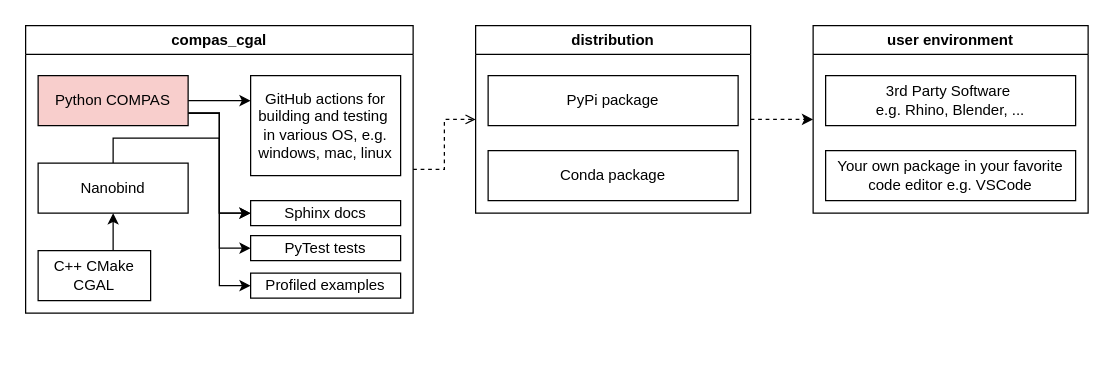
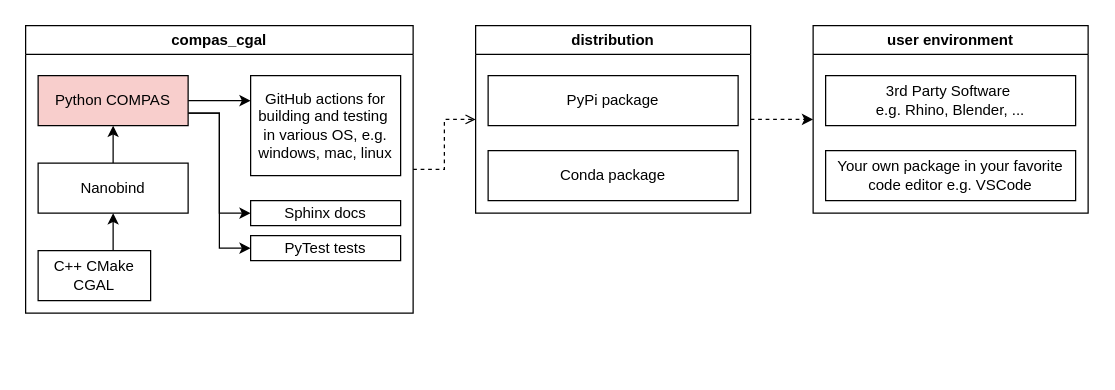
edge "Nanobind" -> "Sphinx docs": now "Nanobind" -> "Python COMPAS"
edge "Python COMPAS" -> "Profiled examples": removed
node "Profiled examples": removed
